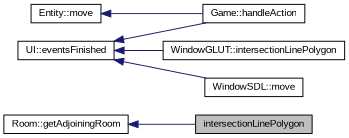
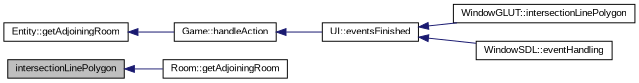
node "Entity::move": label "Entity::move" -> "Entity::getAdjoiningRoom"
edge "Game::handleAction" -> "UI::eventsFinished": reversed
node "WindowSDL::move": label "WindowSDL::move" -> "WindowSDL::eventHandling"
edge "intersectionLinePolygon" -> "Room::getAdjoiningRoom": reversed
